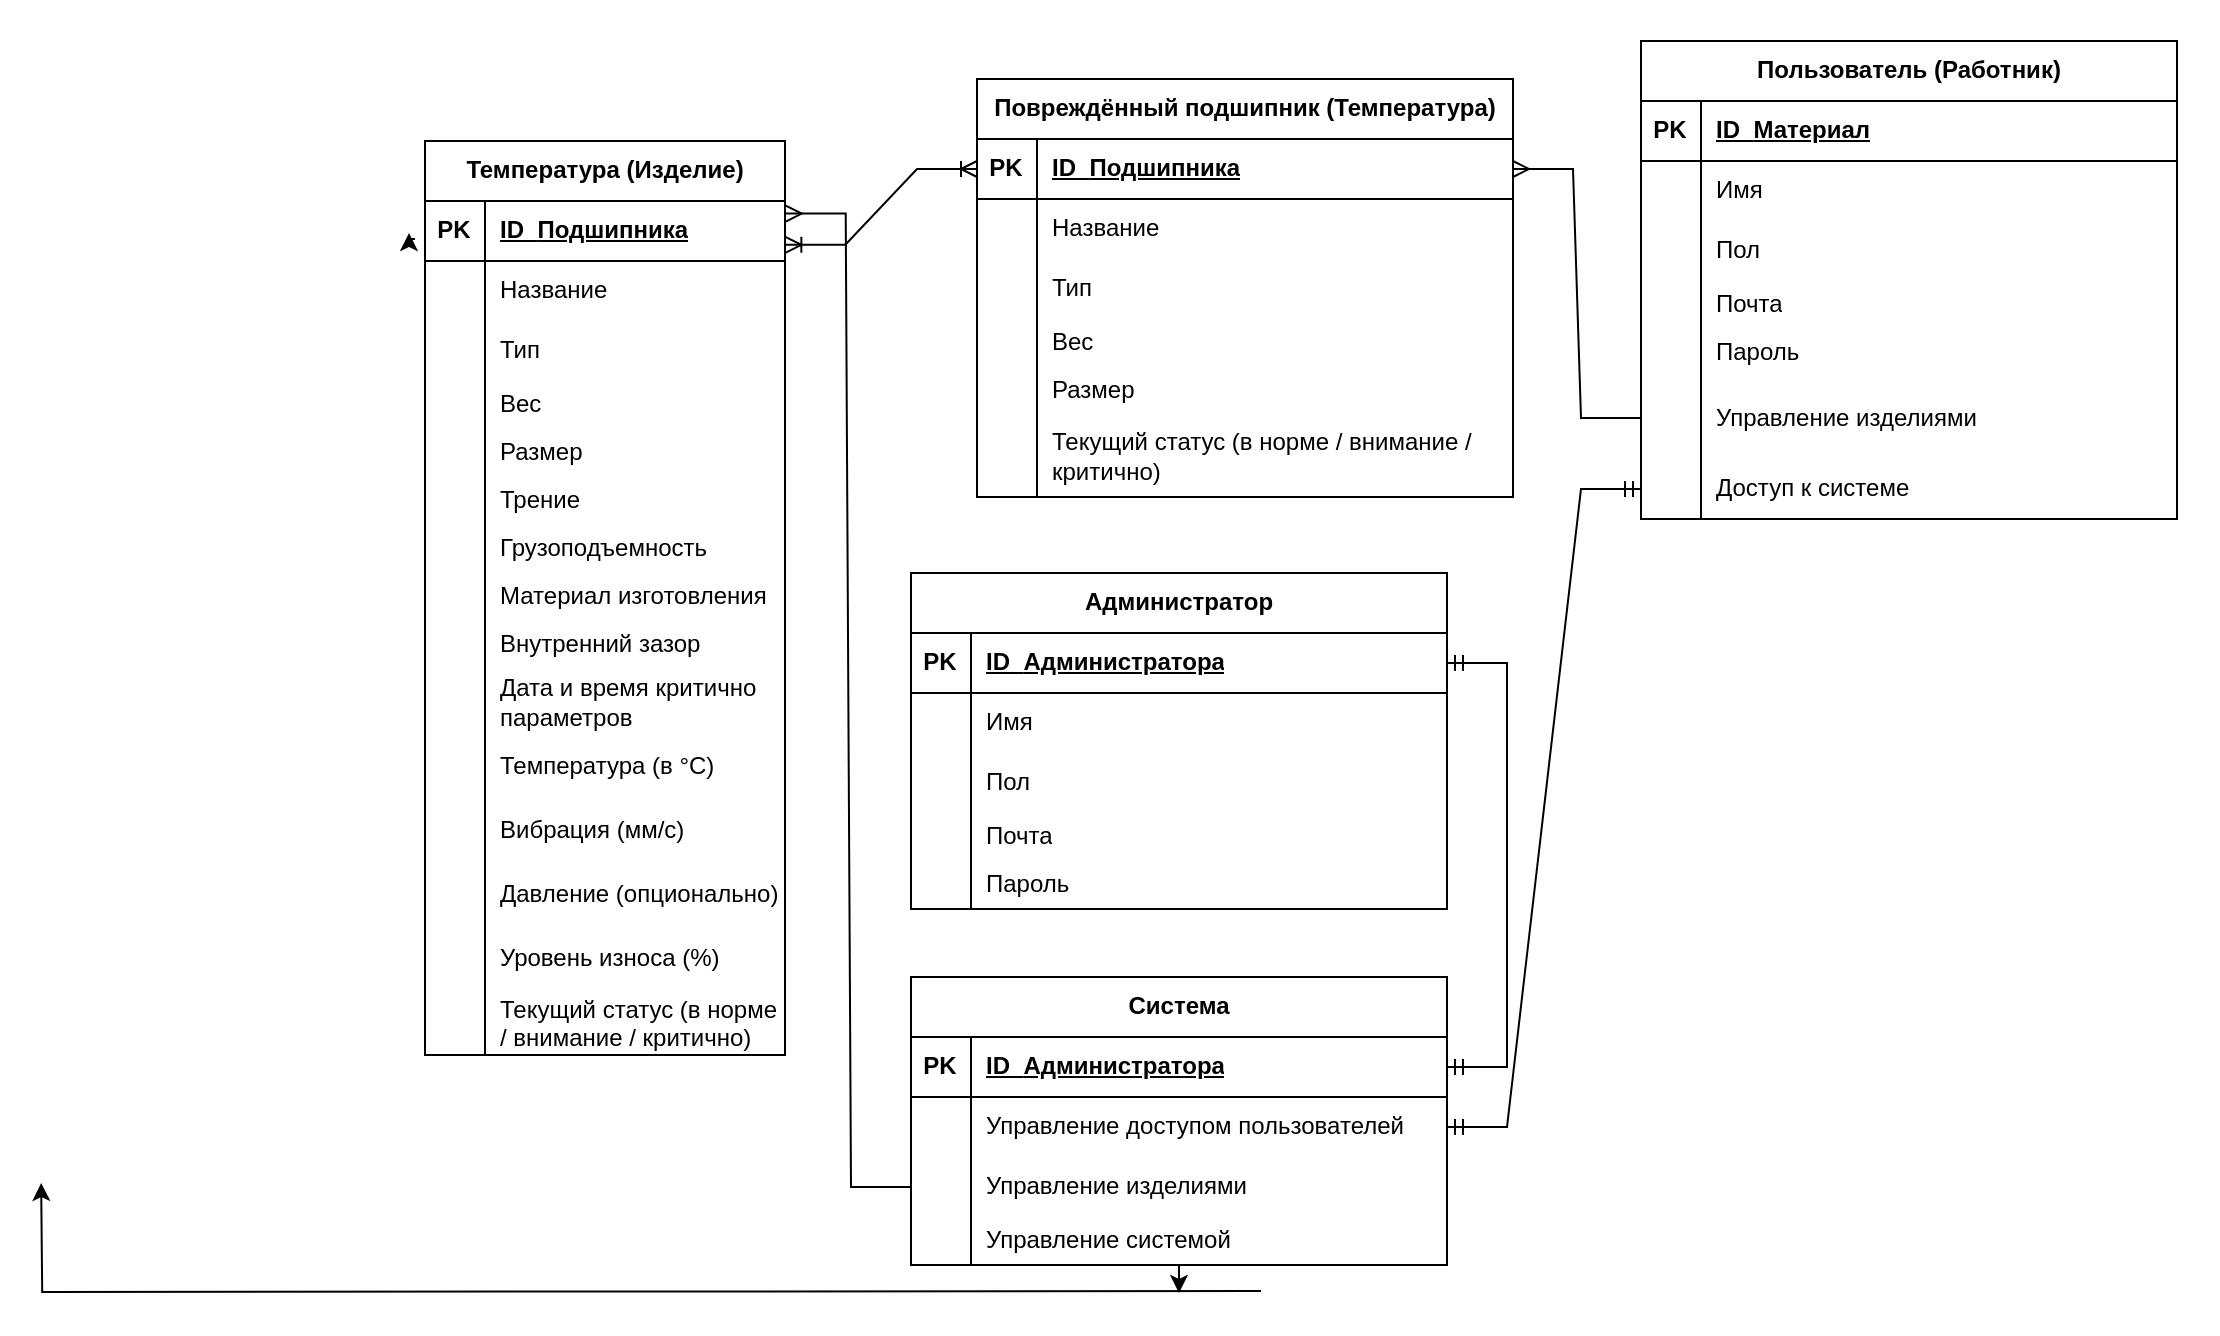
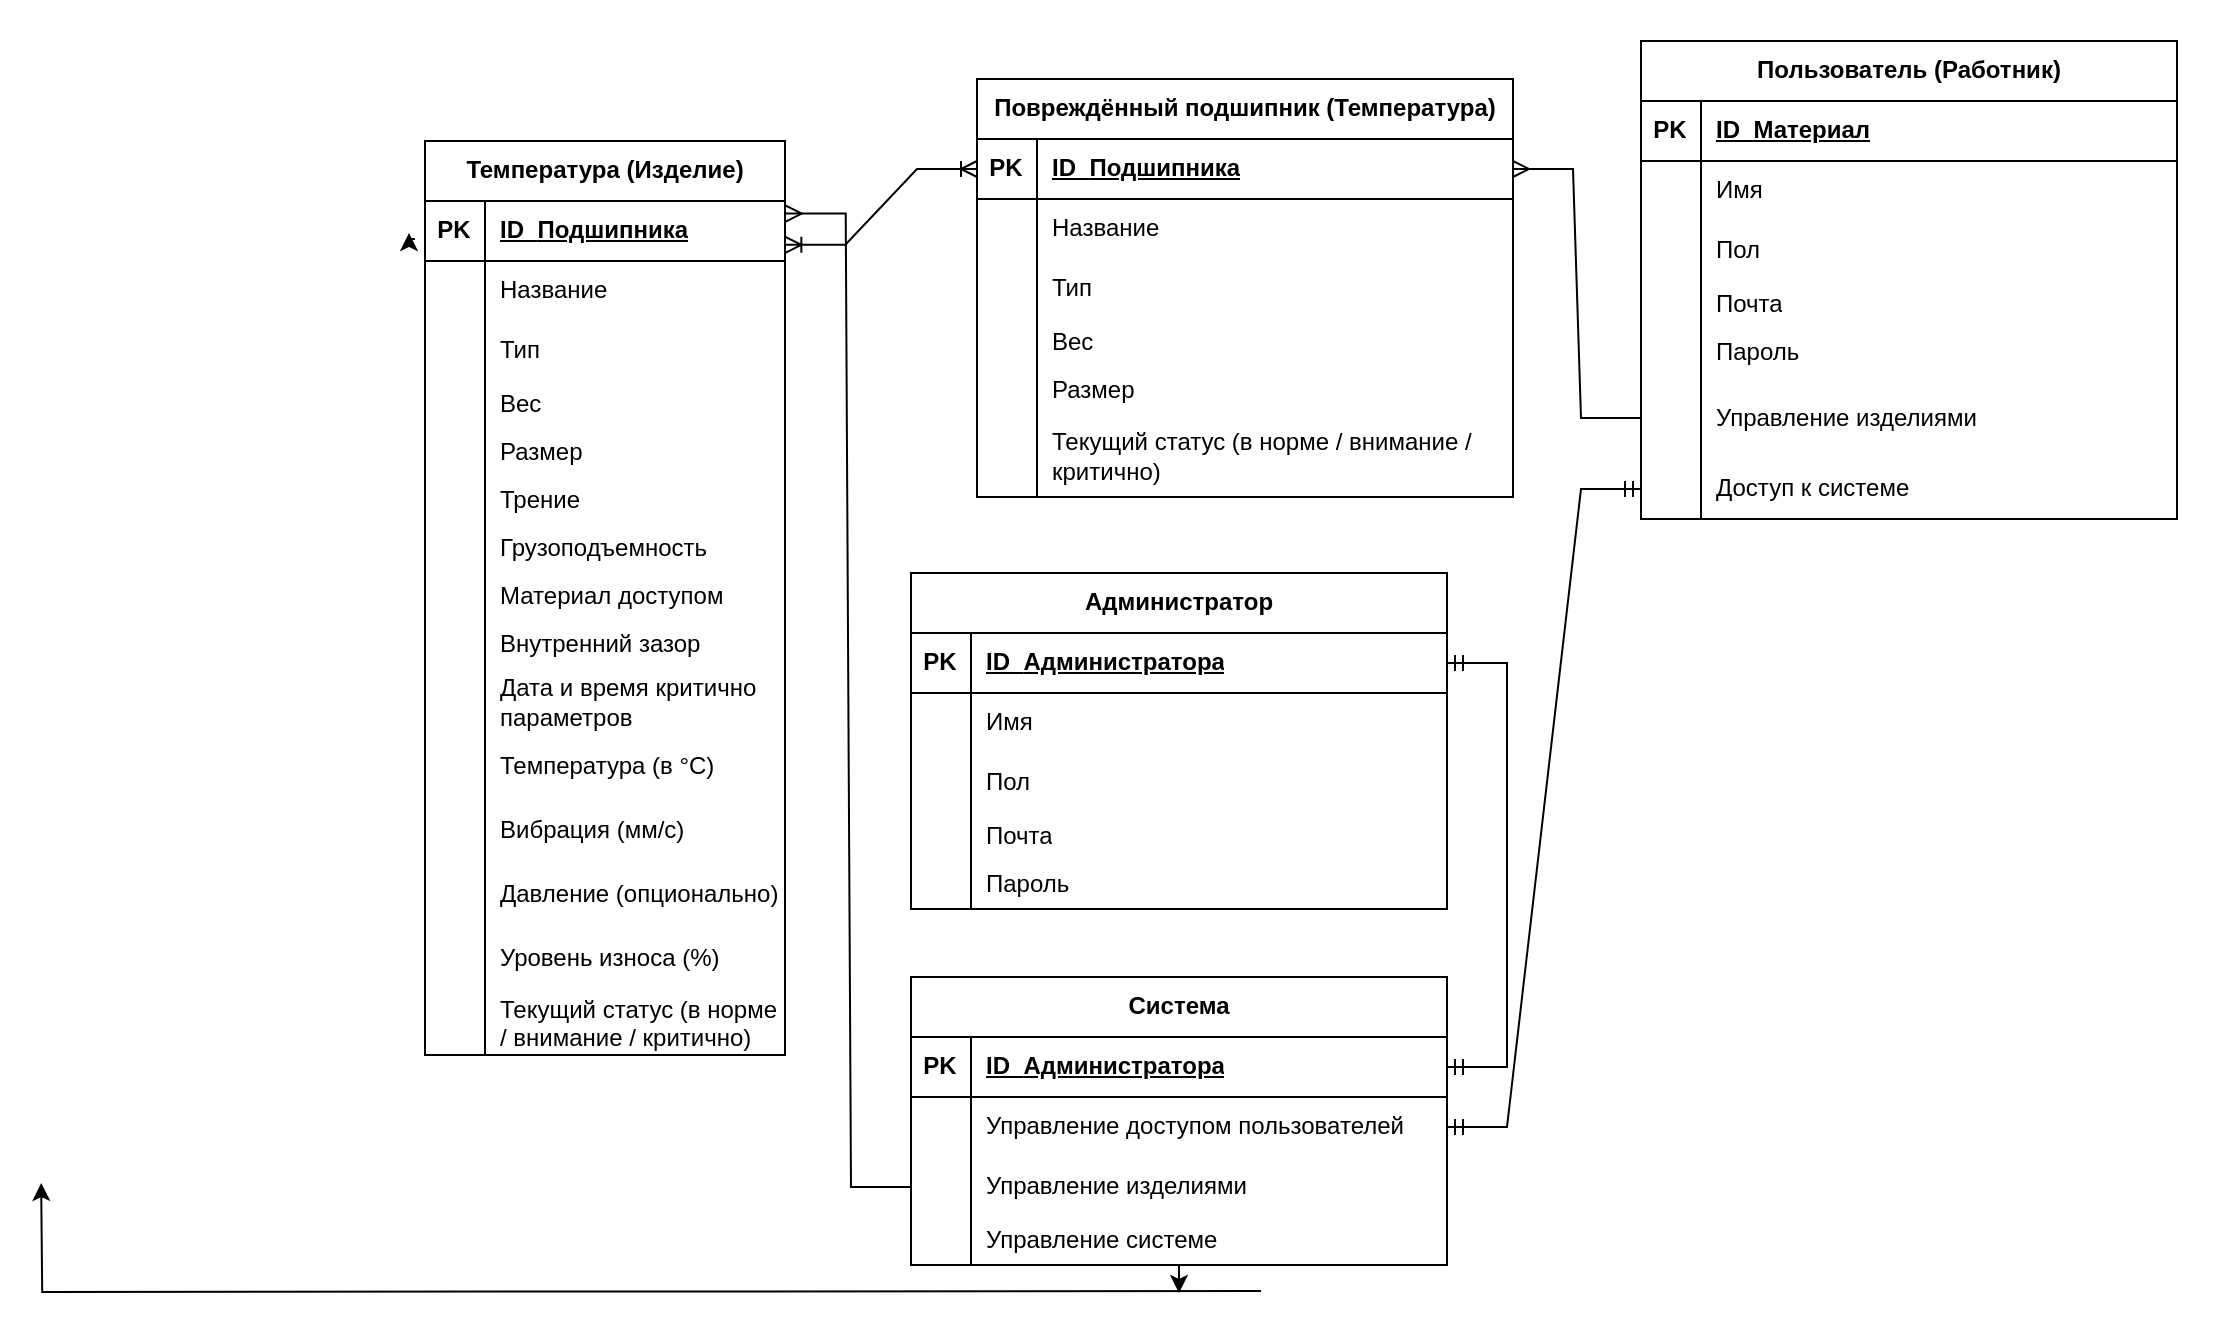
node "Материал изготовления": label "Материал изготовления" -> "Материал доступом"
node "Управление системой": label "Управление системой" -> "Управление системе"
